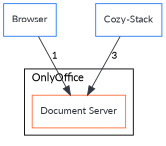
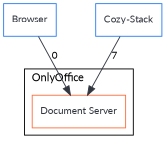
edge "Browser" -> "Document Server": label "1" -> "0"
edge "Cozy-Stack" -> "Document Server": label "3" -> "7"
